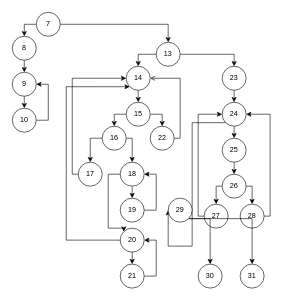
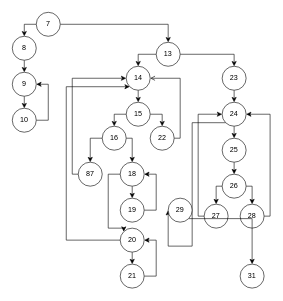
node "17": label "17" -> "87"
edge "29" -> "30": removed
node "30": removed
